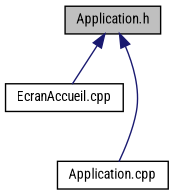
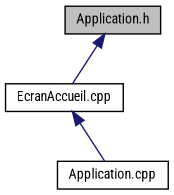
edge "Application.cpp" -> "Application.h": now "Application.cpp" -> "EcranAccueil.cpp"
